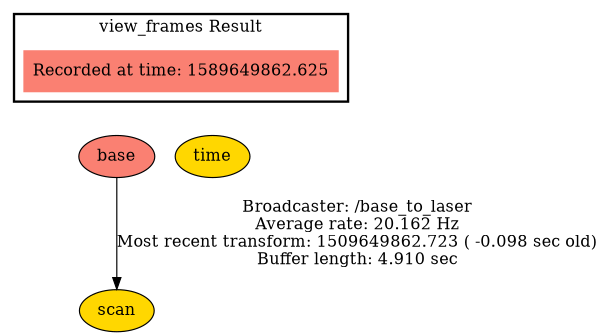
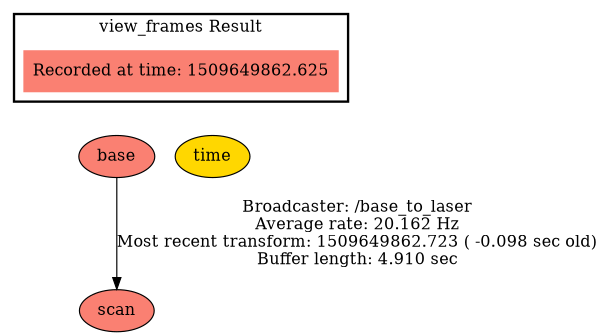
node "Recorded at time: 1589649862.625": label "Recorded at time: 1589649862.625" -> "Recorded at time: 1509649862.625"
node "scan": fillcolor gold -> salmon
